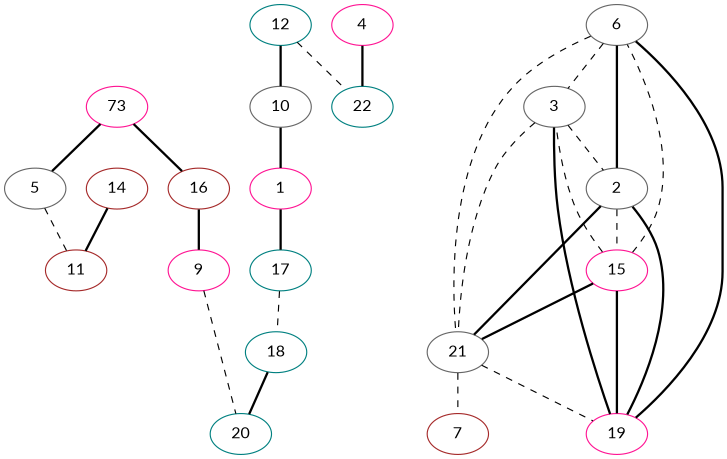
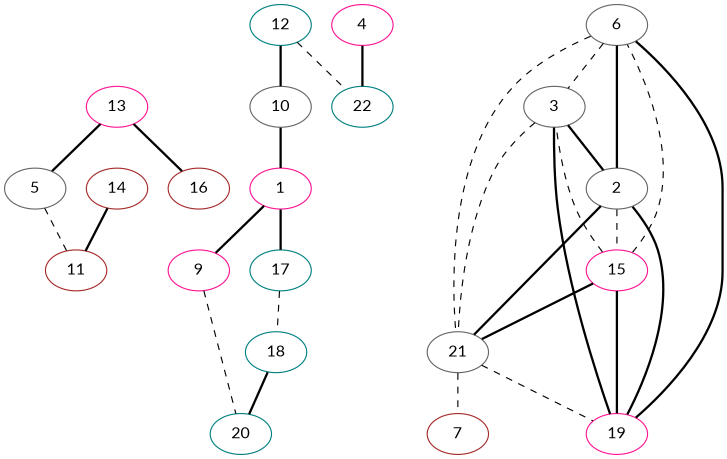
node "73": label "73" -> "13"
edge "3" -- "2": style dashed -> bold
edge "16" -- "9": now "1" -- "9"
